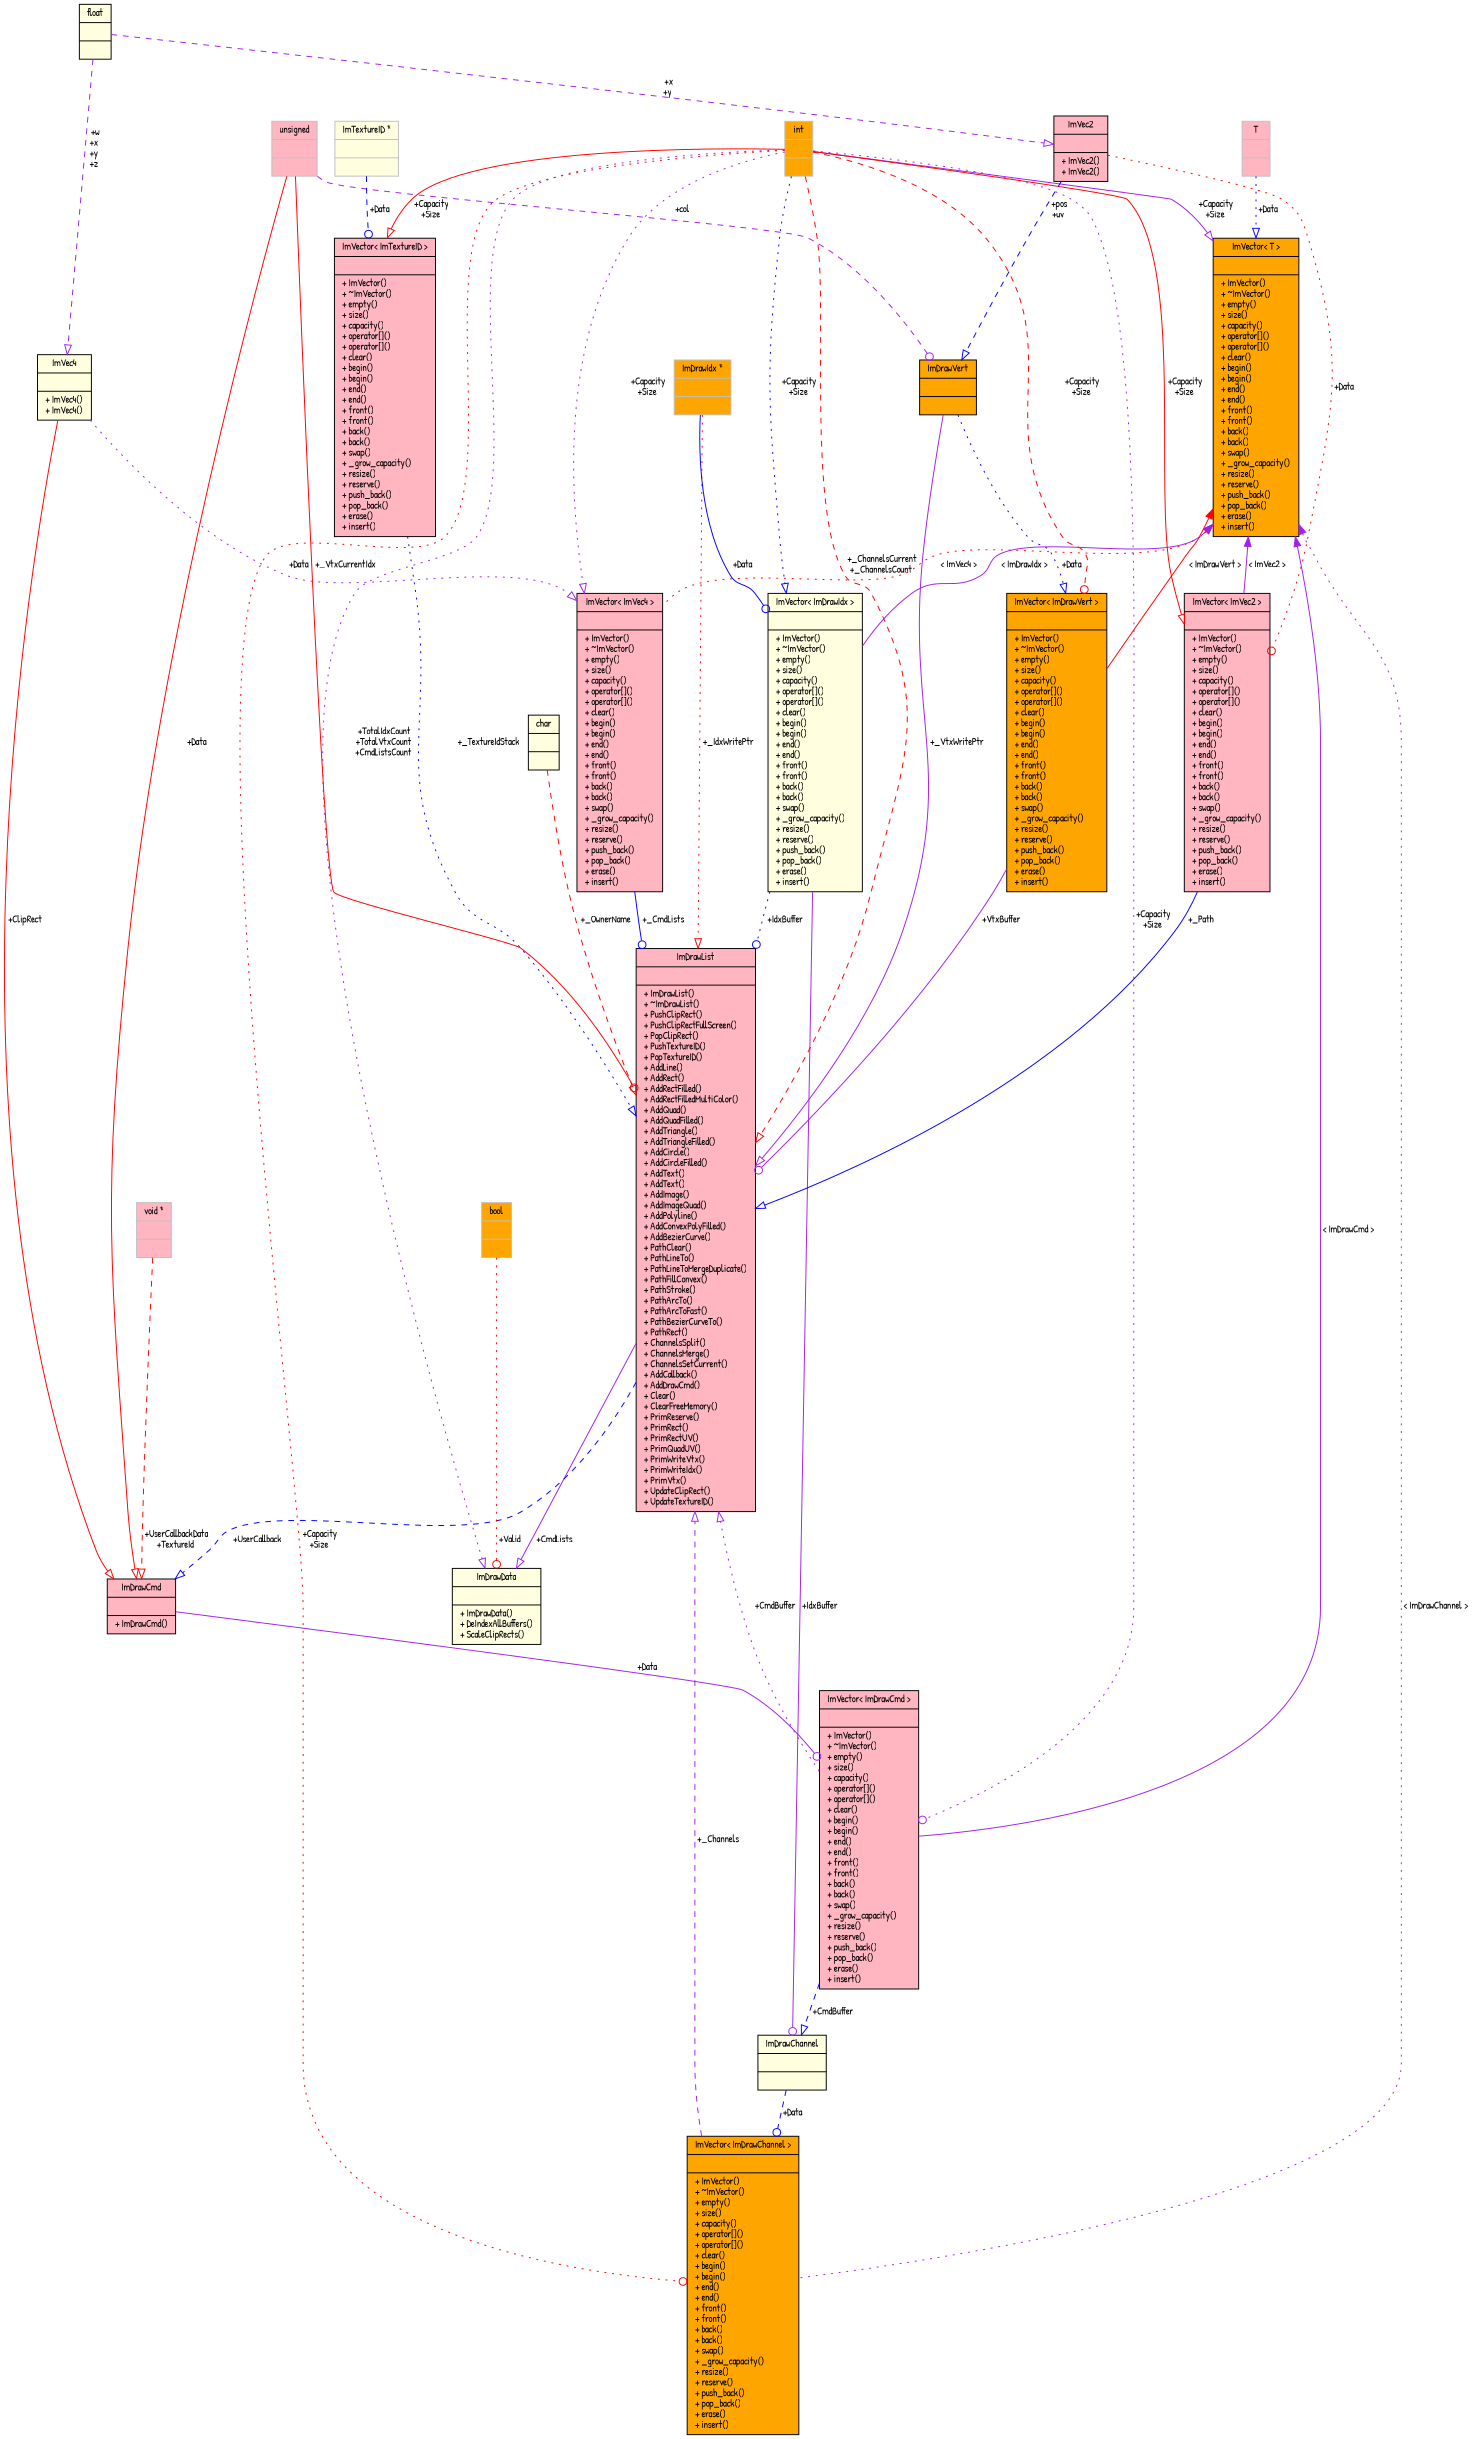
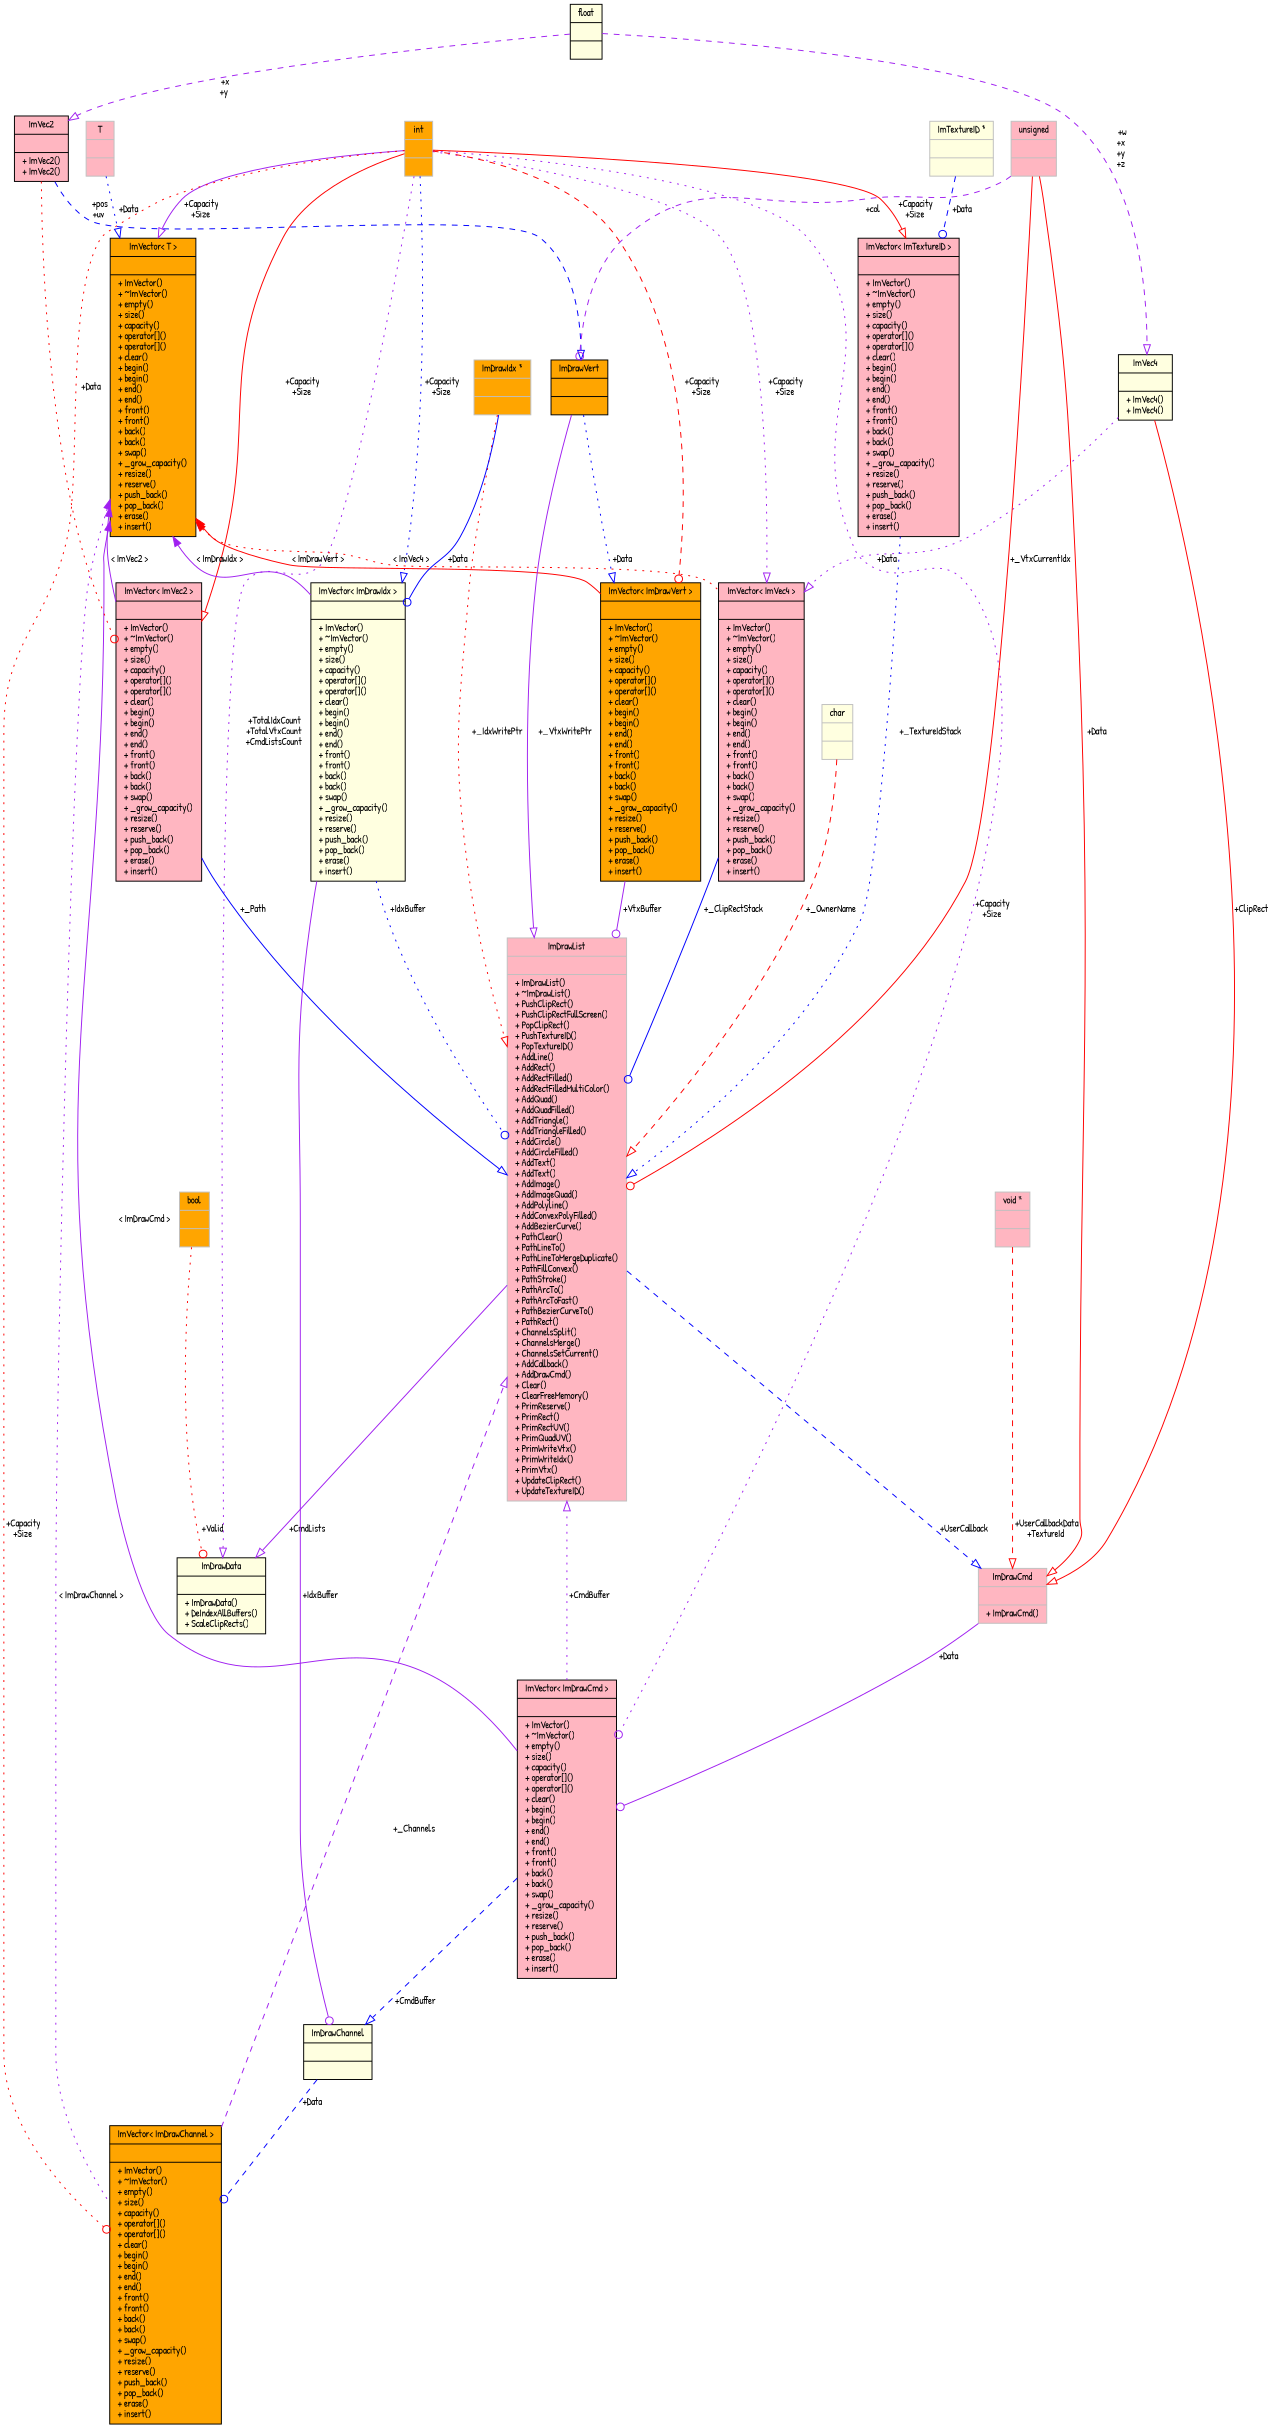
edge "int" -> "ImDrawList": removed, label "+_ChannelsCurrent +_ChannelsCount"
node "char": color black -> grey75
edge "ImVector< ImVec4 >" -> "ImDrawList": label " +_CmdLists" -> " +_ClipRectStack"
node "ImDrawList": color black -> grey75
node "ImDrawCmd": color black -> grey75
